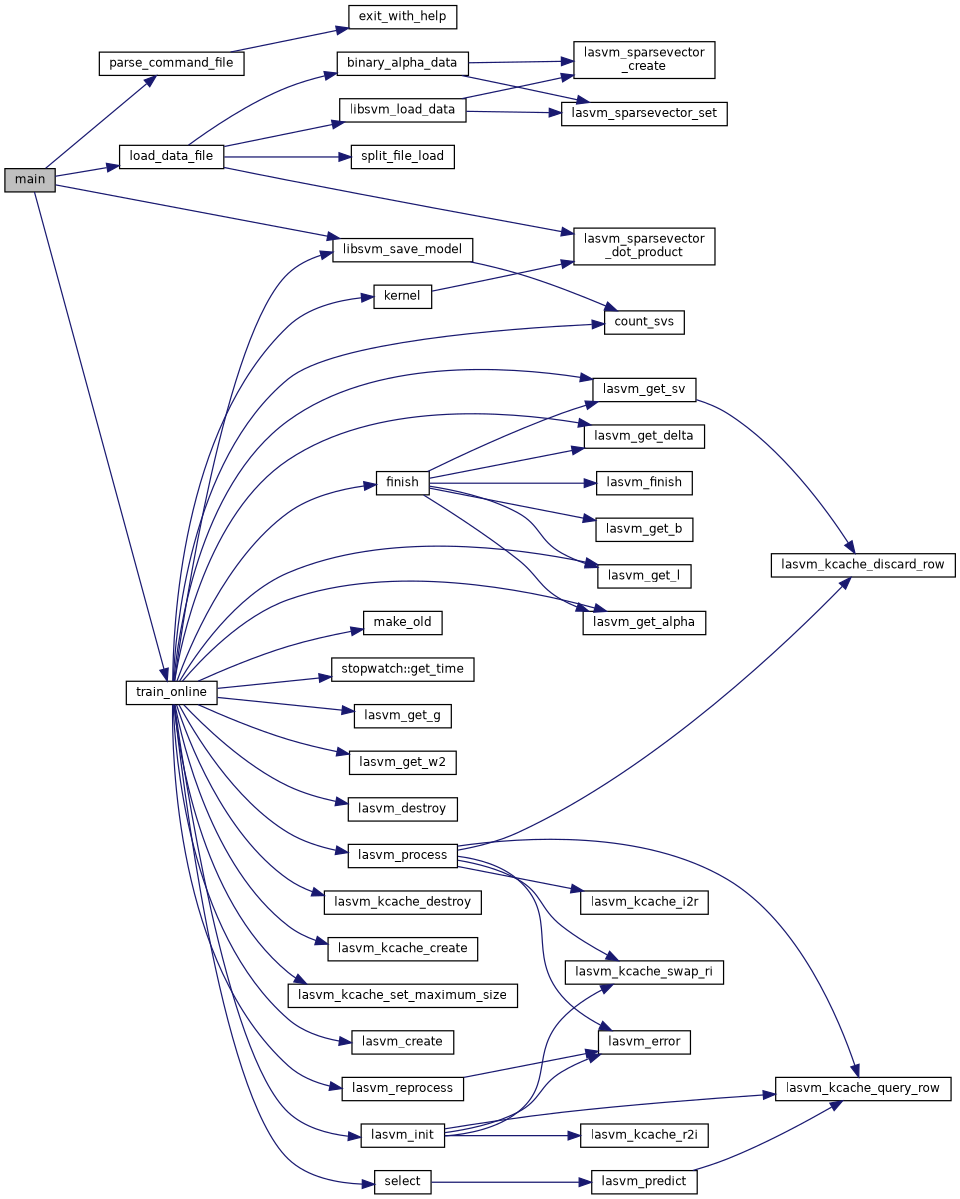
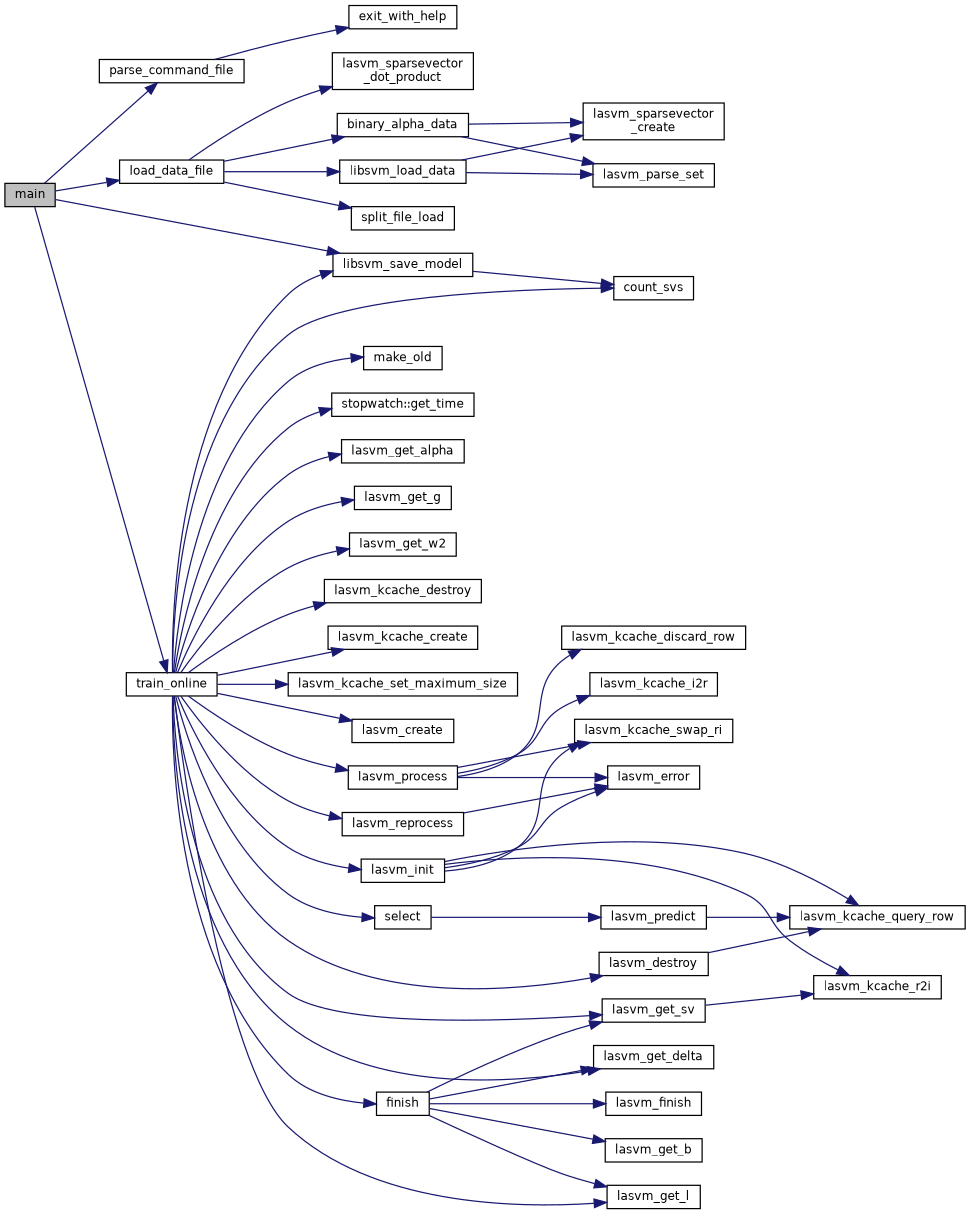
node "lasvm_sparsevector_set": label "lasvm_sparsevector_set" -> "lasvm_parse_set"
node "kernel": removed
edge "lasvm_get_sv" -> "lasvm_kcache_discard_row": now "lasvm_get_sv" -> "lasvm_kcache_r2i"
edge "finish" -> "lasvm_get_alpha": removed
edge "lasvm_process" -> "lasvm_kcache_query_row": now "lasvm_destroy" -> "lasvm_kcache_query_row"
